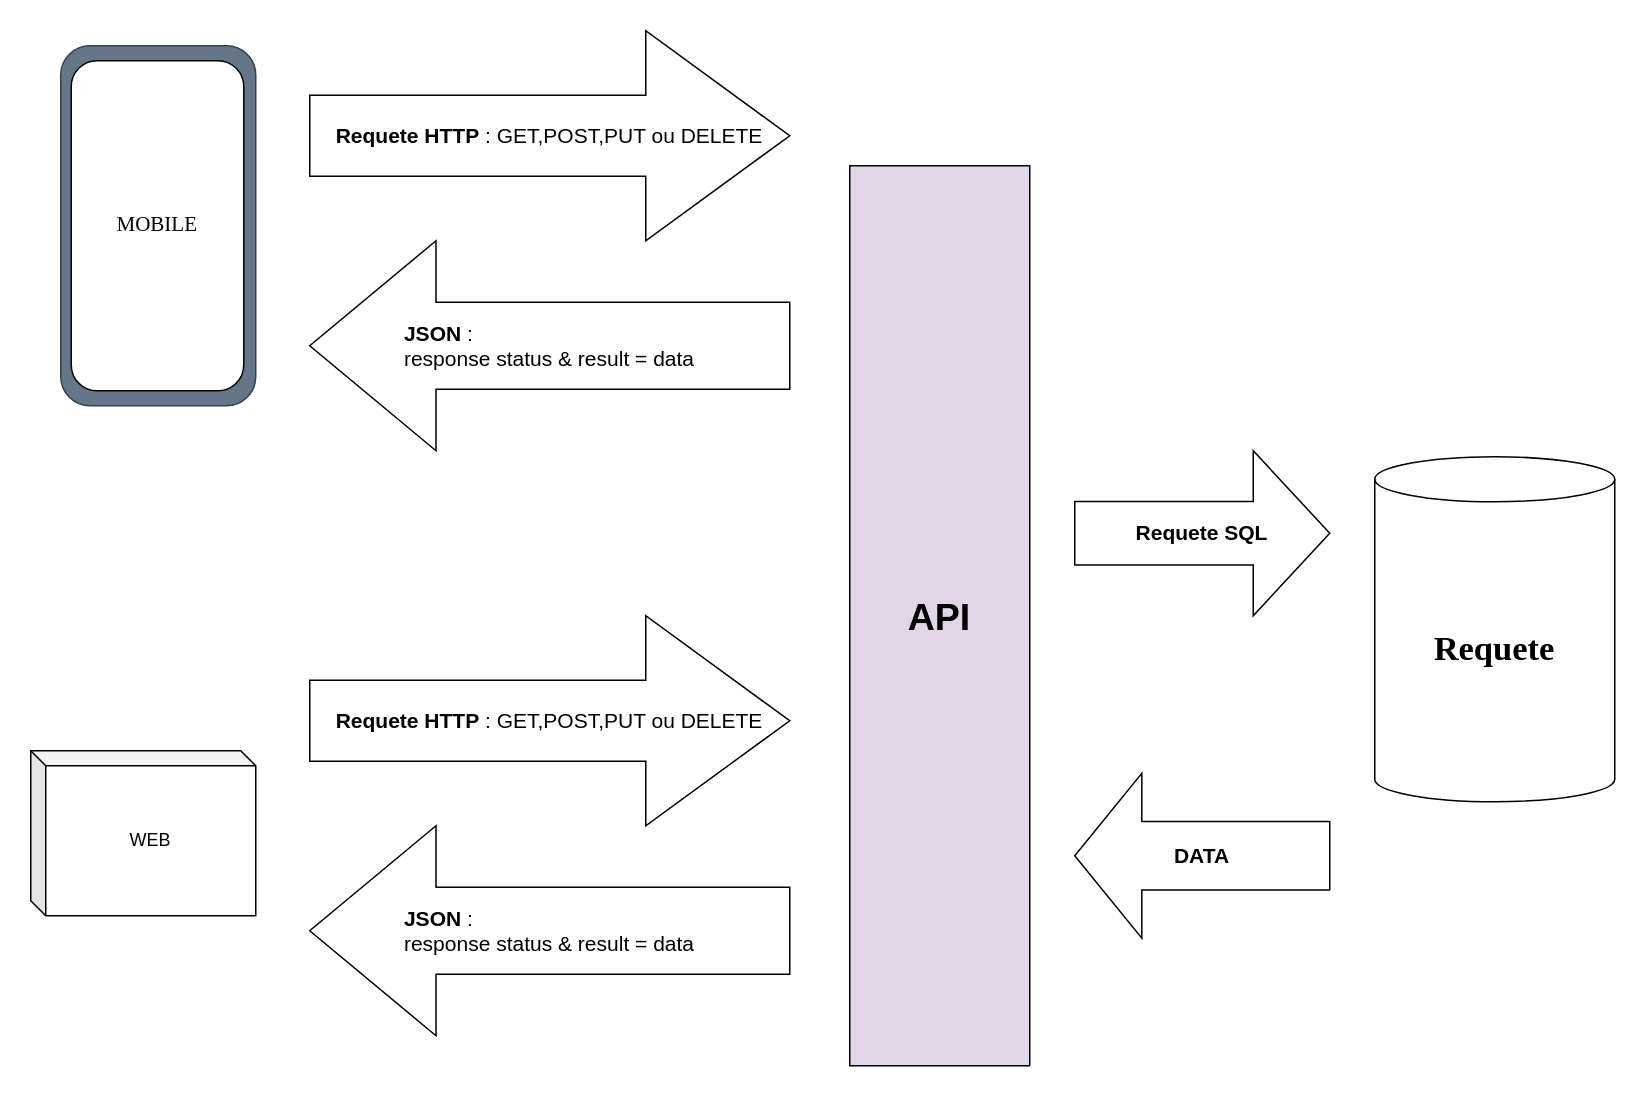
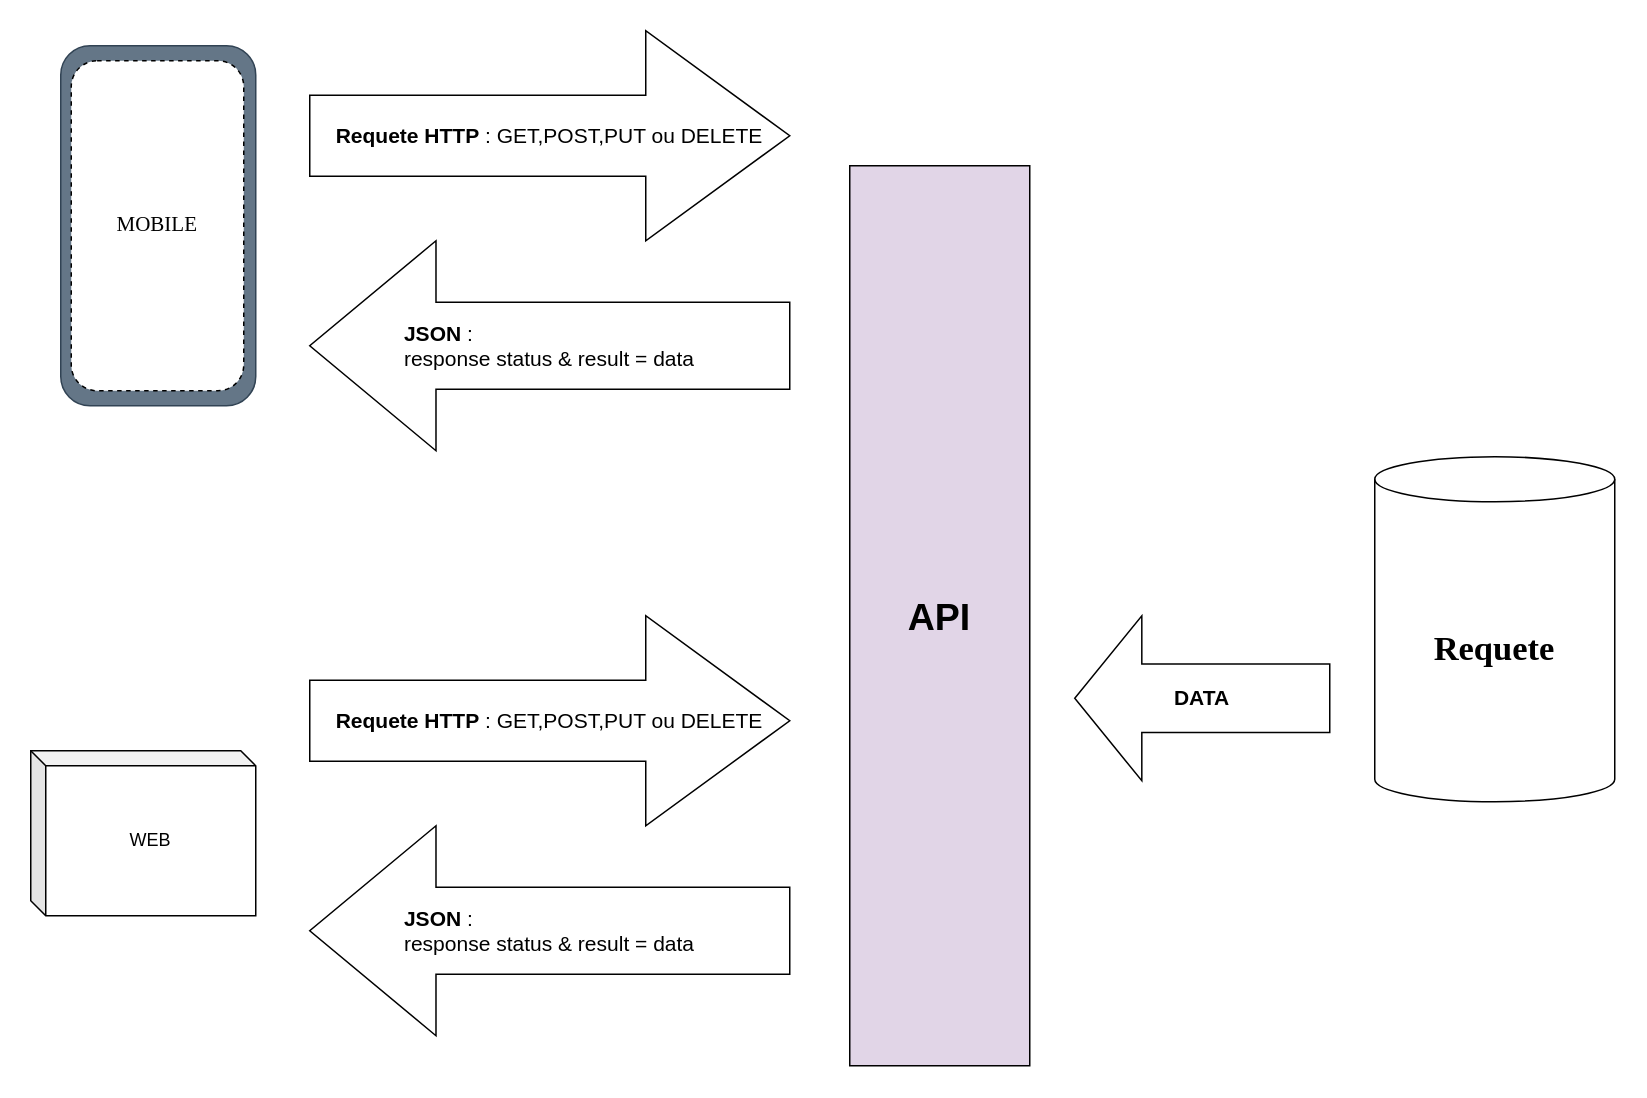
node "MOBILE": style solid -> dashed
node "Requete SQL": removed
node "DATA": moved (1202, 856) -> (1202, 698)
